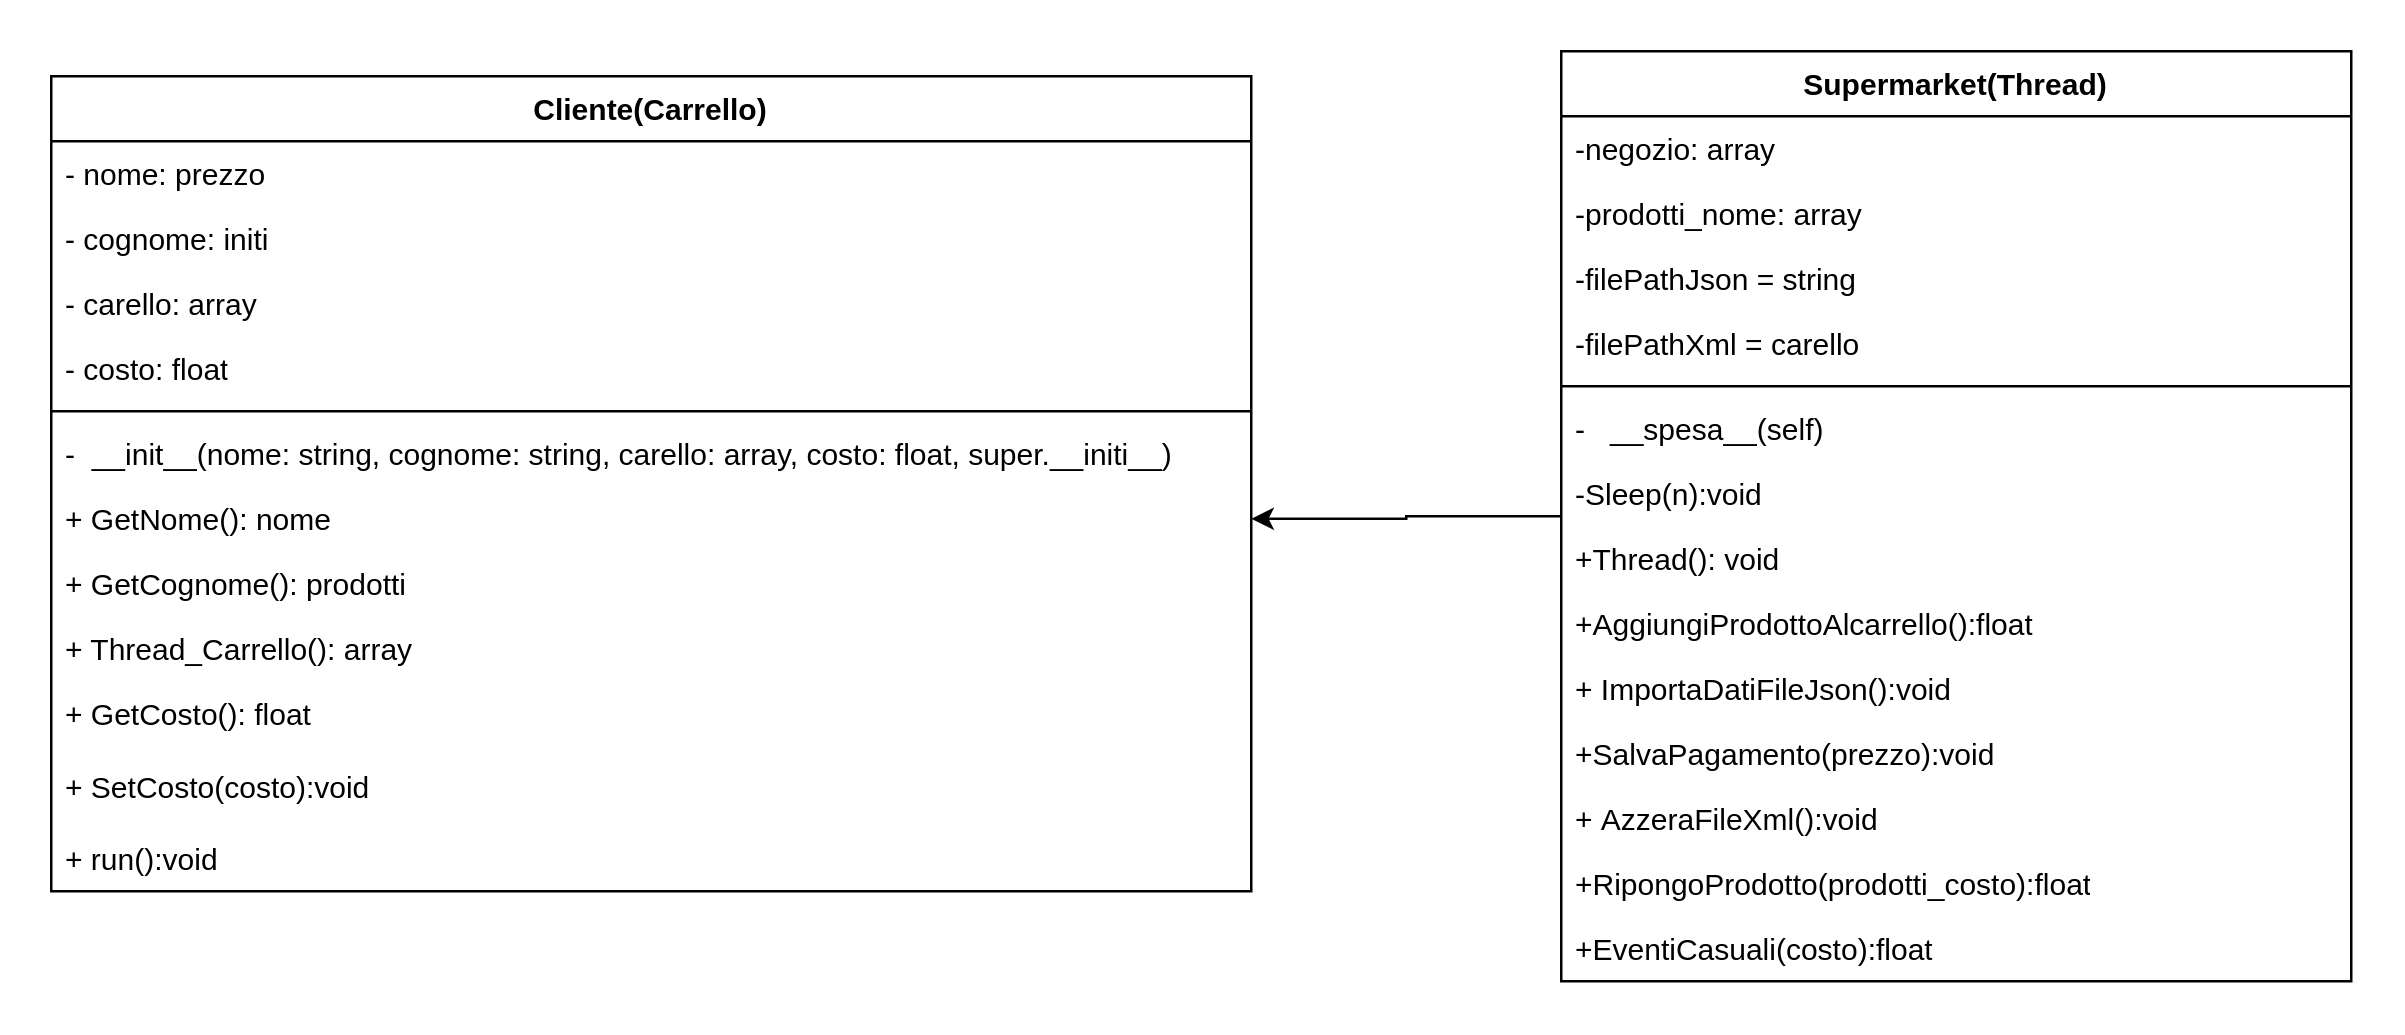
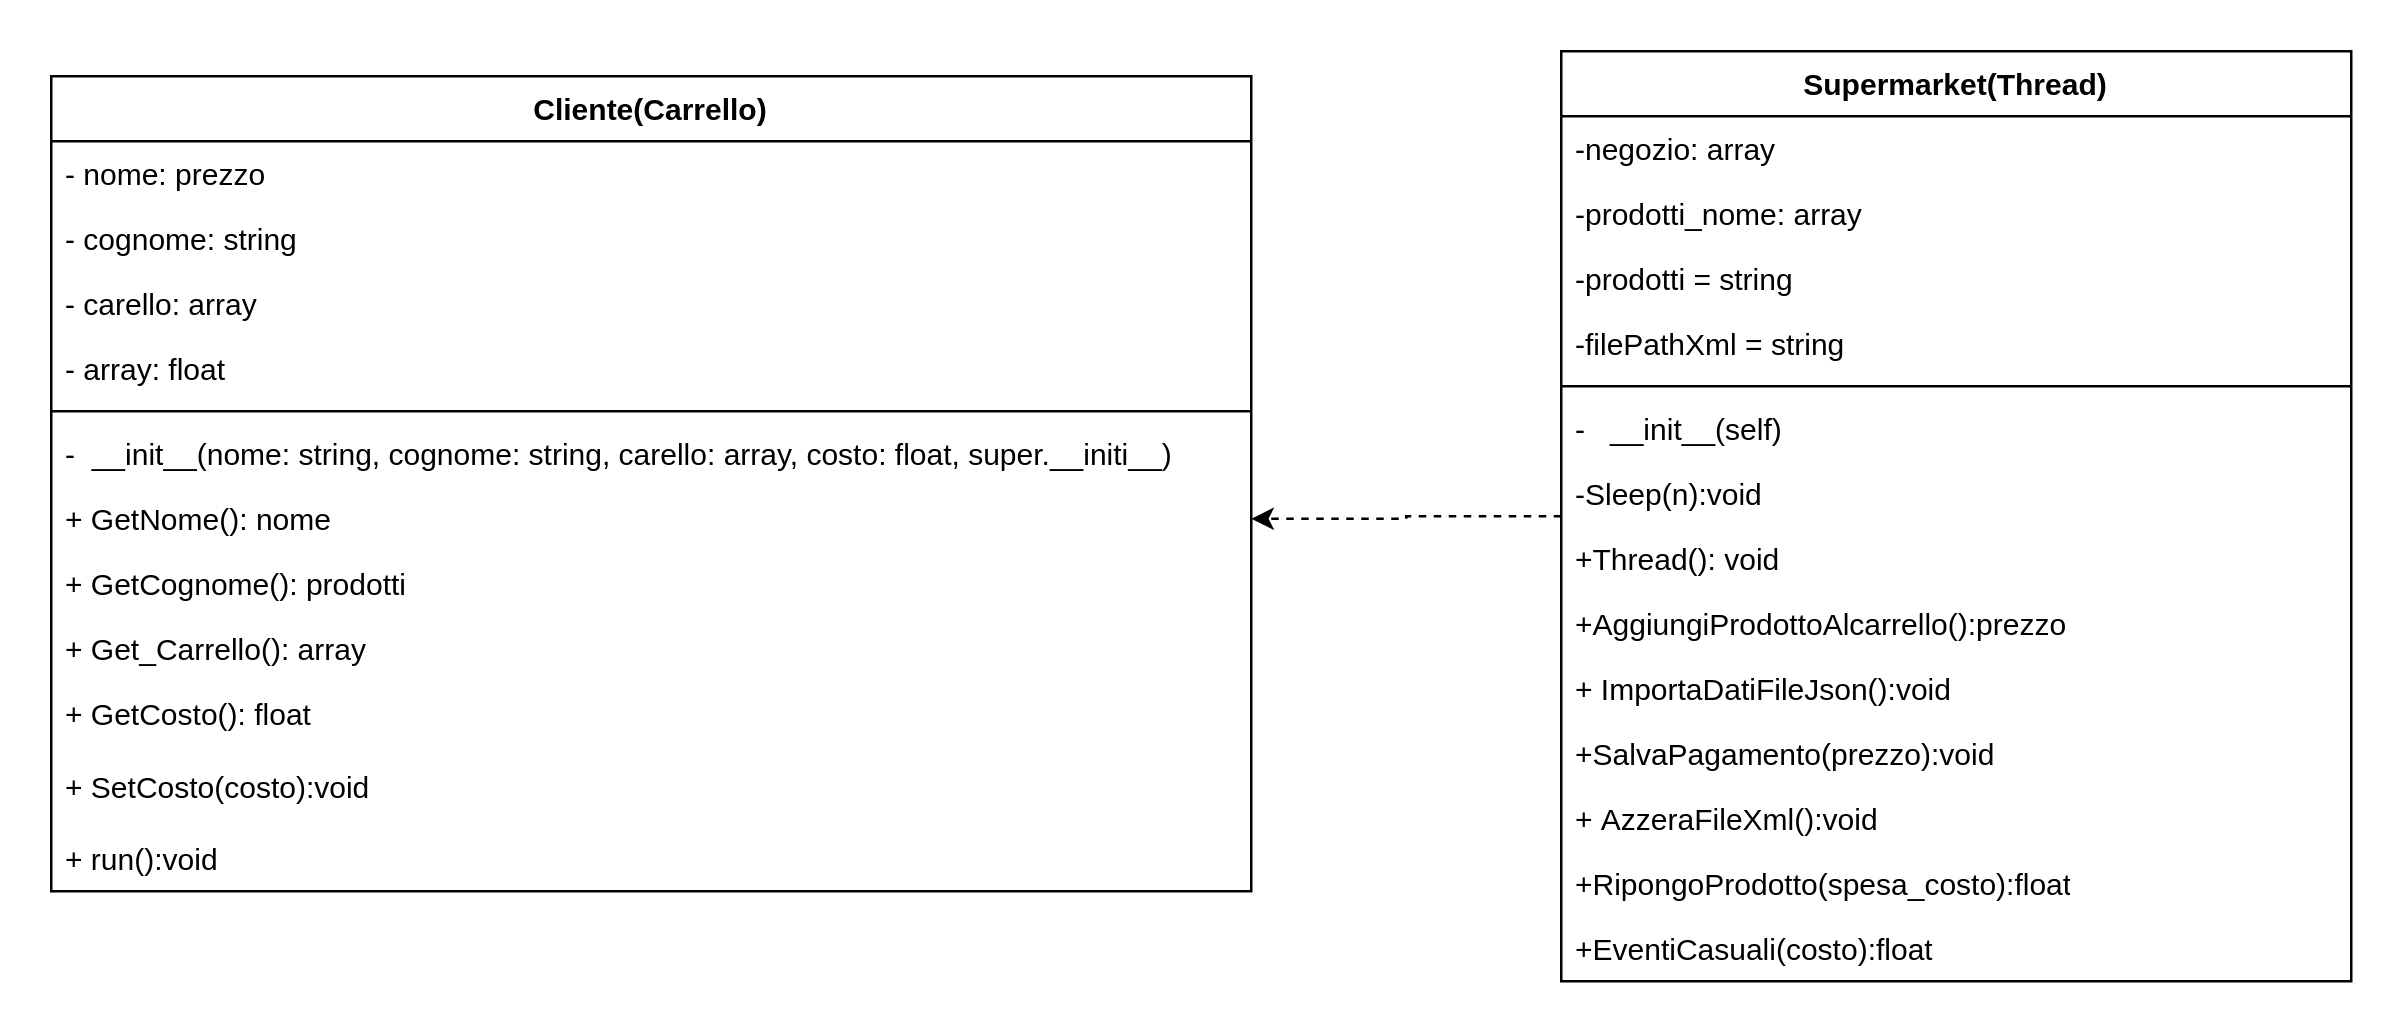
node "- cognome: initi": label "- cognome: initi" -> "- cognome: string"
node "-filePathJson = string": label "-filePathJson = string" -> "-prodotti = string"
node "-filePathXml = carello": label "-filePathXml = carello" -> "-filePathXml = string"
node "- costo: float": label "- costo: float" -> "- array: float"
node "- __spesa__(self)": label "- __spesa__(self)" -> "- __init__(self)"
edge "Supermarket(Thread)" -> "+ GetNome(): nome": style solid -> dashed
node "+AggiungiProdottoAlcarrello():float": label "+AggiungiProdottoAlcarrello():float" -> "+AggiungiProdottoAlcarrello():prezzo"
node "+ Thread_Carrello(): array": label "+ Thread_Carrello(): array" -> "+ Get_Carrello(): array"
node "+RipongoProdotto(prodotti_costo):float": label "+RipongoProdotto(prodotti_costo):float" -> "+RipongoProdotto(spesa_costo):float"
